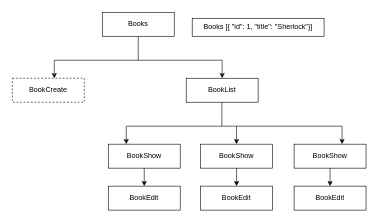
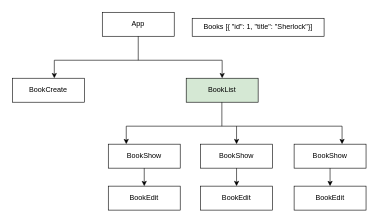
node "Books": label "Books" -> "App"
node "BookCreate": style dashed -> solid
node "BookList": fillcolor #ffffff -> #d5e8d4
